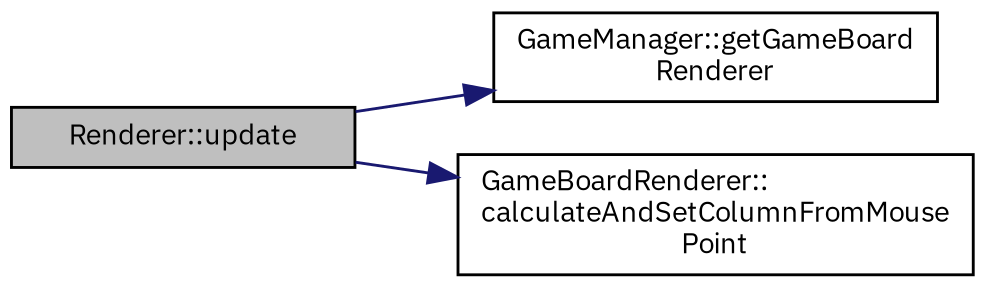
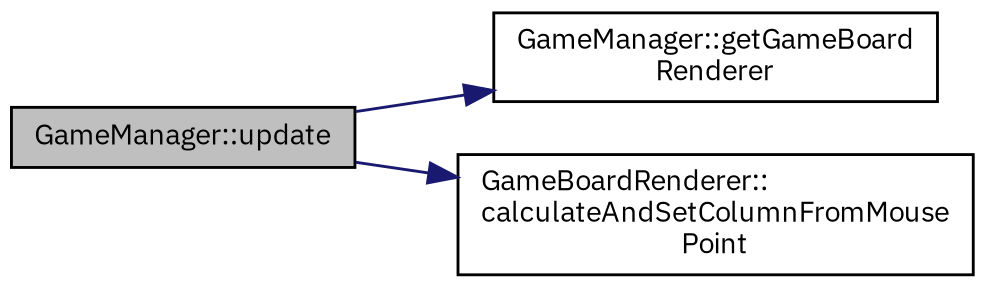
node "Renderer::update": label "Renderer::update" -> "GameManager::update"
